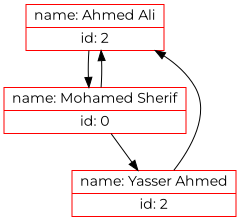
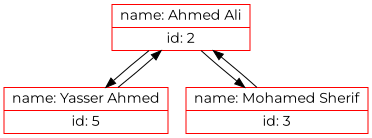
node "name: Mohamed Sherif": text "id: 0" -> "id: 3"
edge "name: Mohamed Sherif" -> "name: Yasser Ahmed": now "name: Ahmed Ali" -> "name: Yasser Ahmed"
node "name: Yasser Ahmed": text "id: 2" -> "id: 5"
